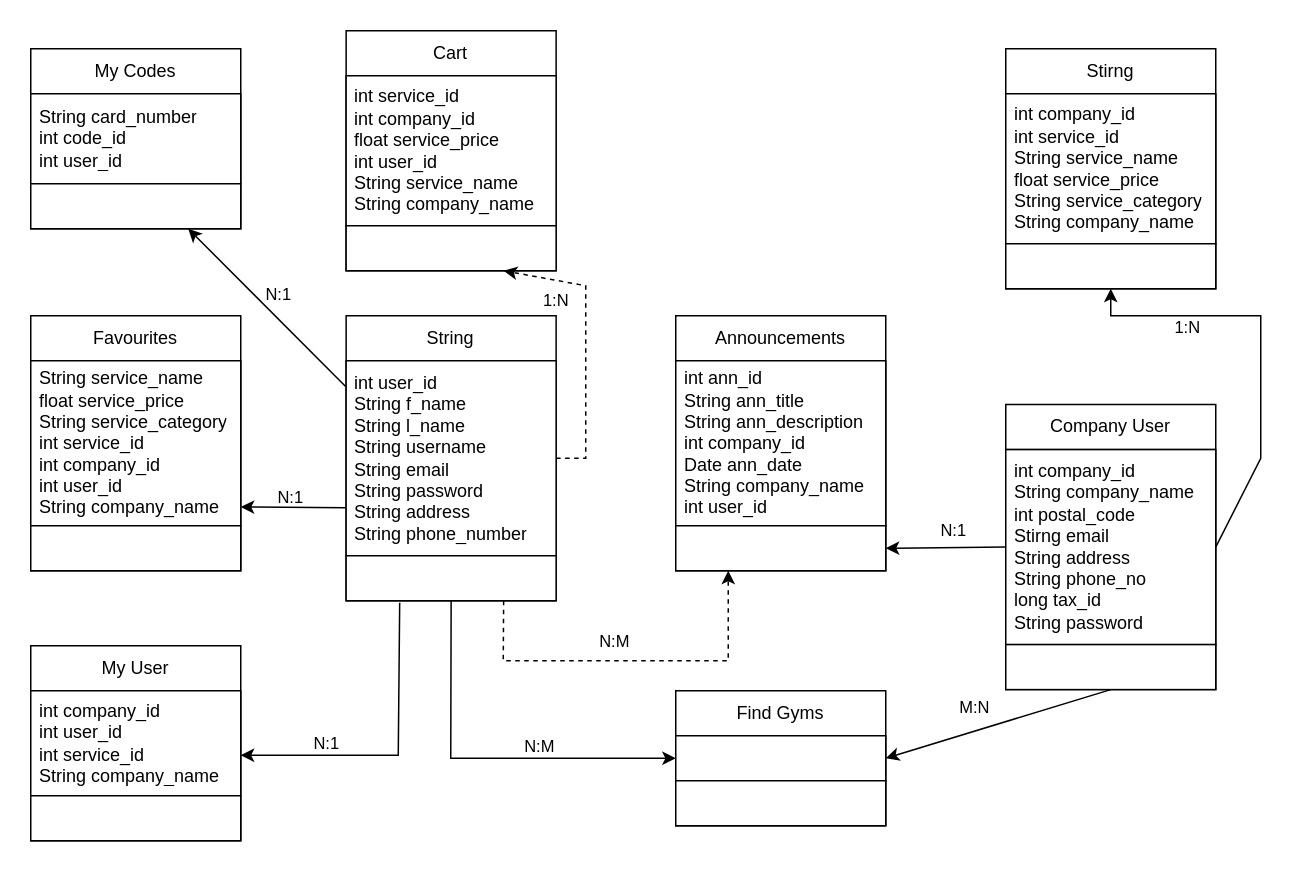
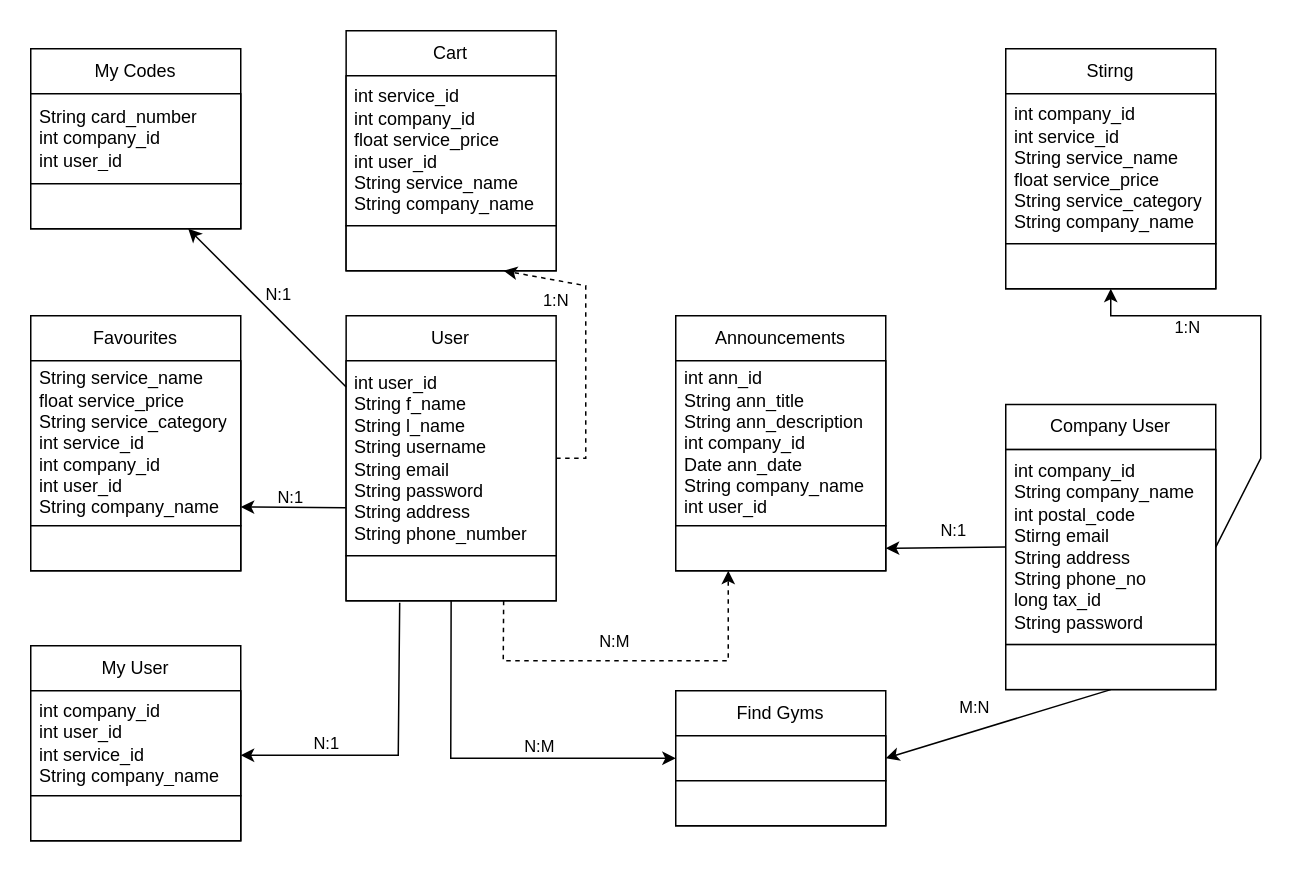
node "String card_number int code_id int user_id": label "String card_number int code_id int user_id" -> "String card_number int company_id int user_id"
node "String": label "String" -> "User"
